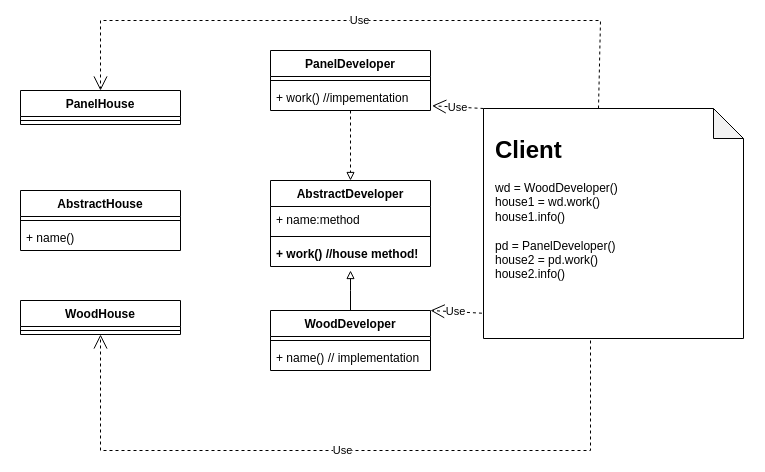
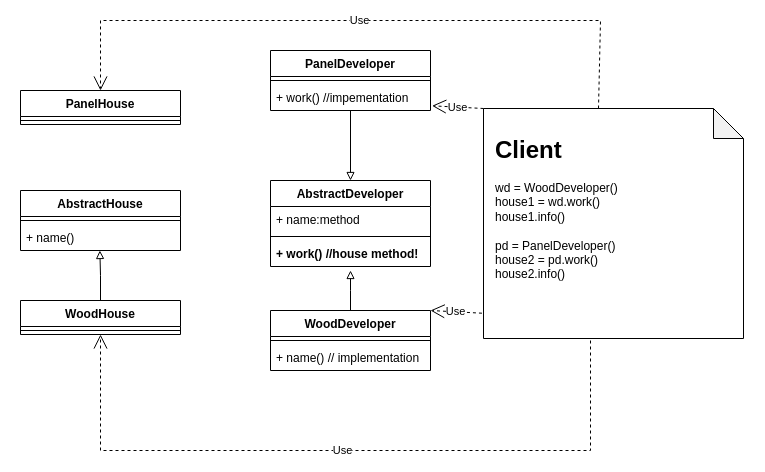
edge "PanelDeveloper" -> "AbstractDeveloper": style dashed -> solid
edge "WoodHouse" -> "+ name()": added
